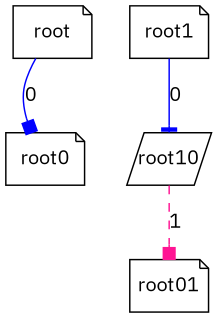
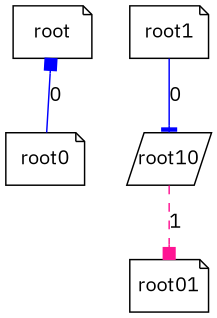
edge "root" -> "root0": reversed
